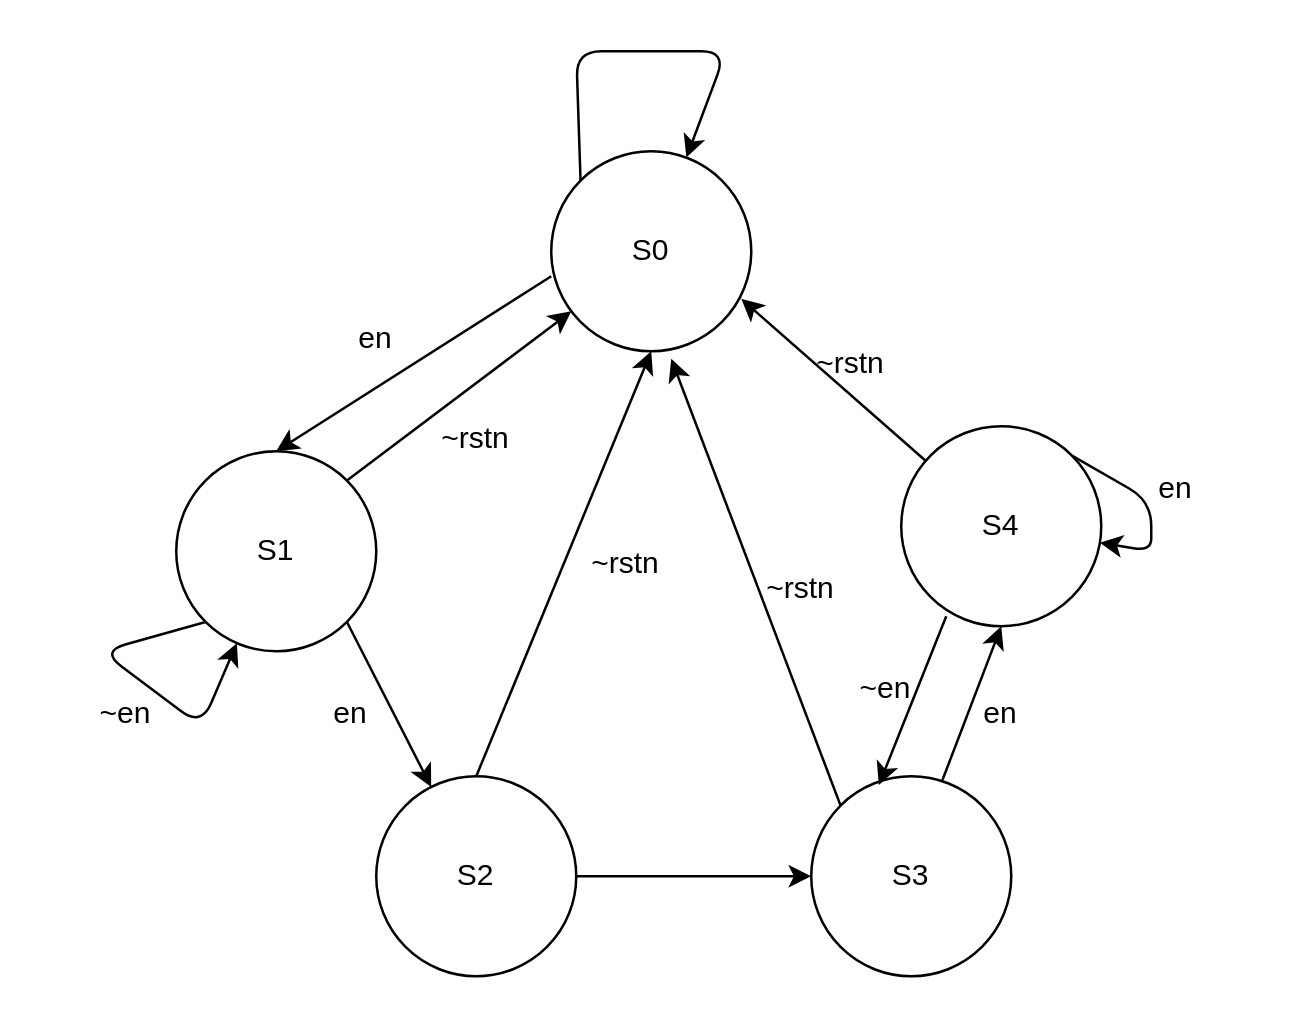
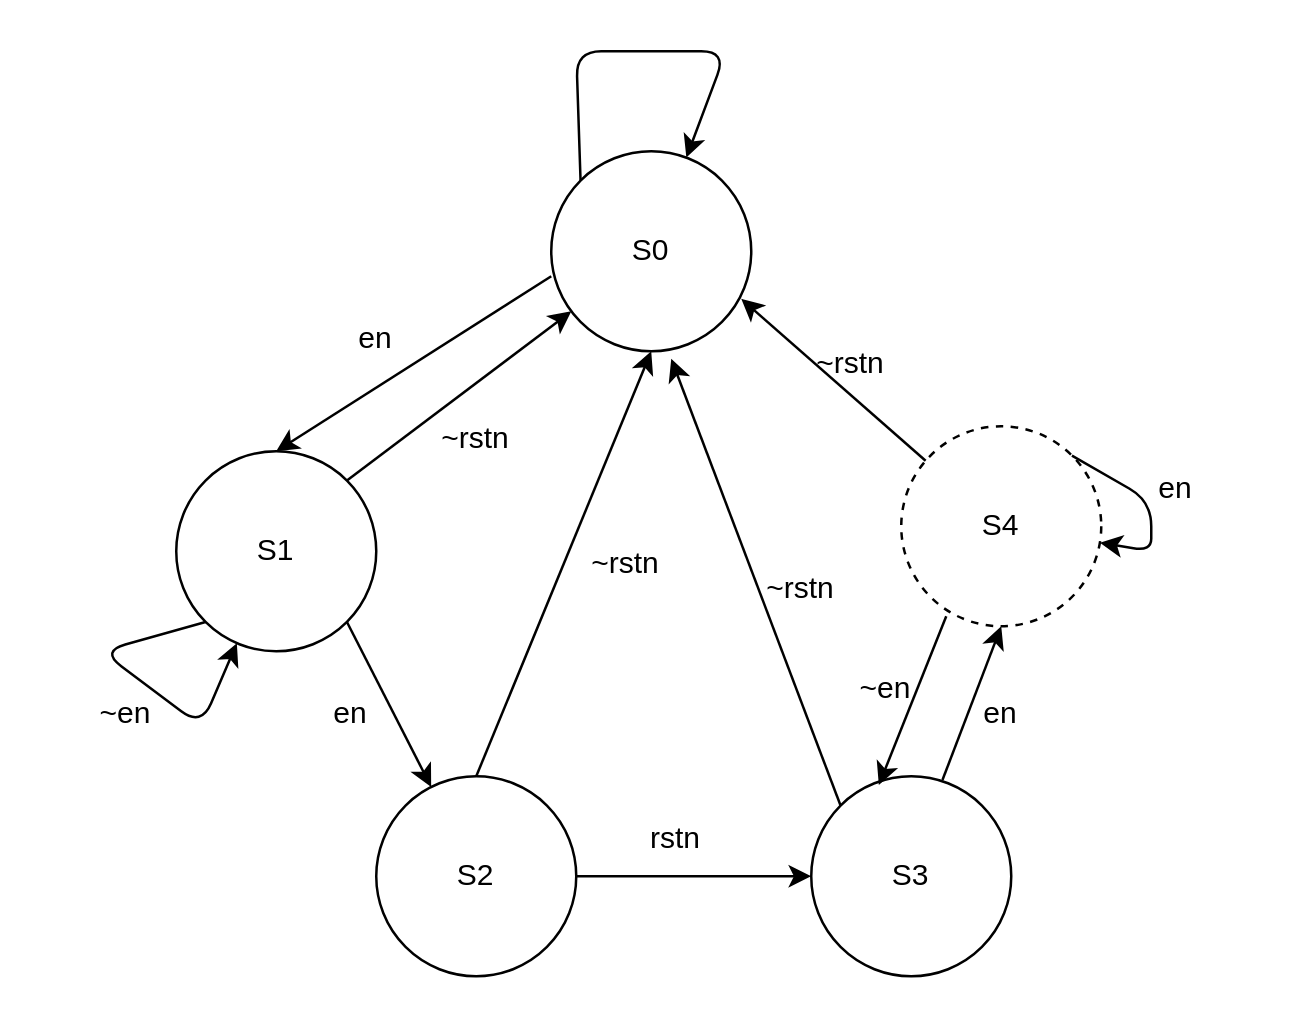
node "S4": style solid -> dashed
node "rstn": added
